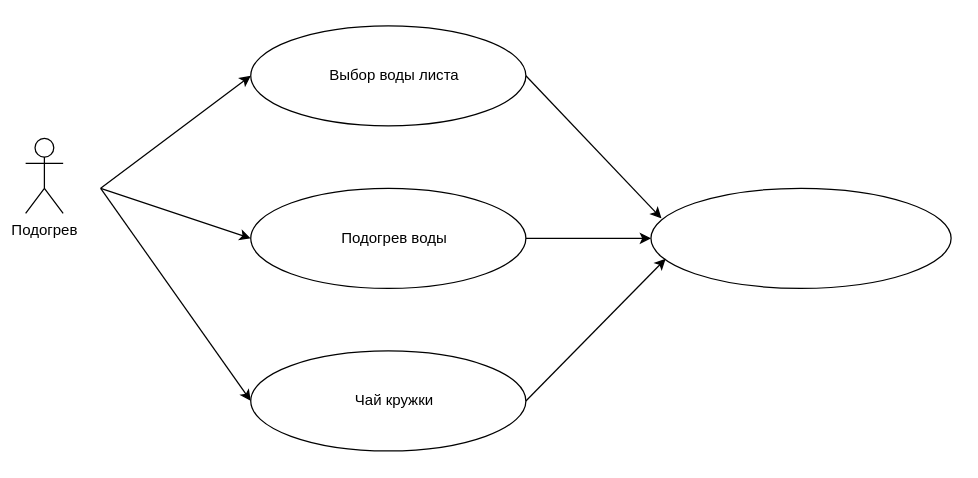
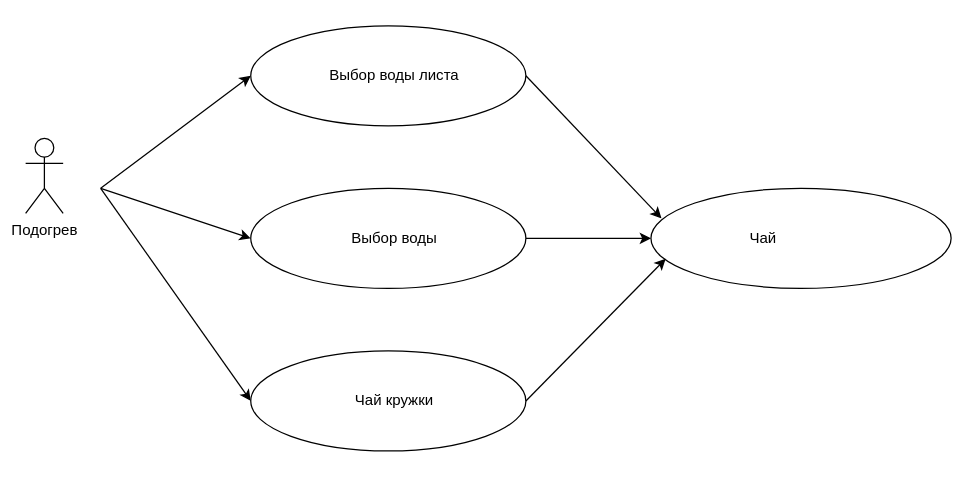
node "Подогрев воды": label "Подогрев воды" -> "Выбор воды"
node "Чай": added
